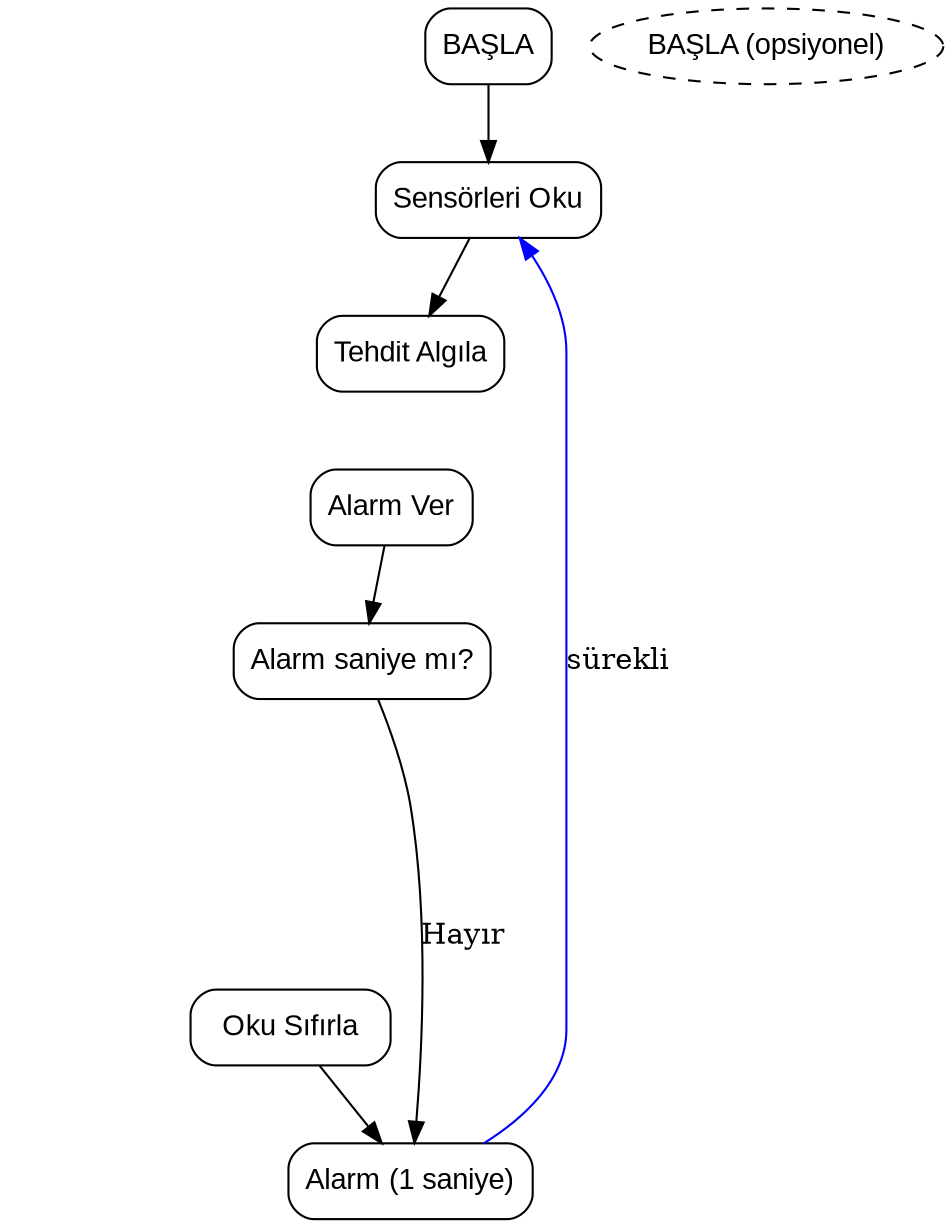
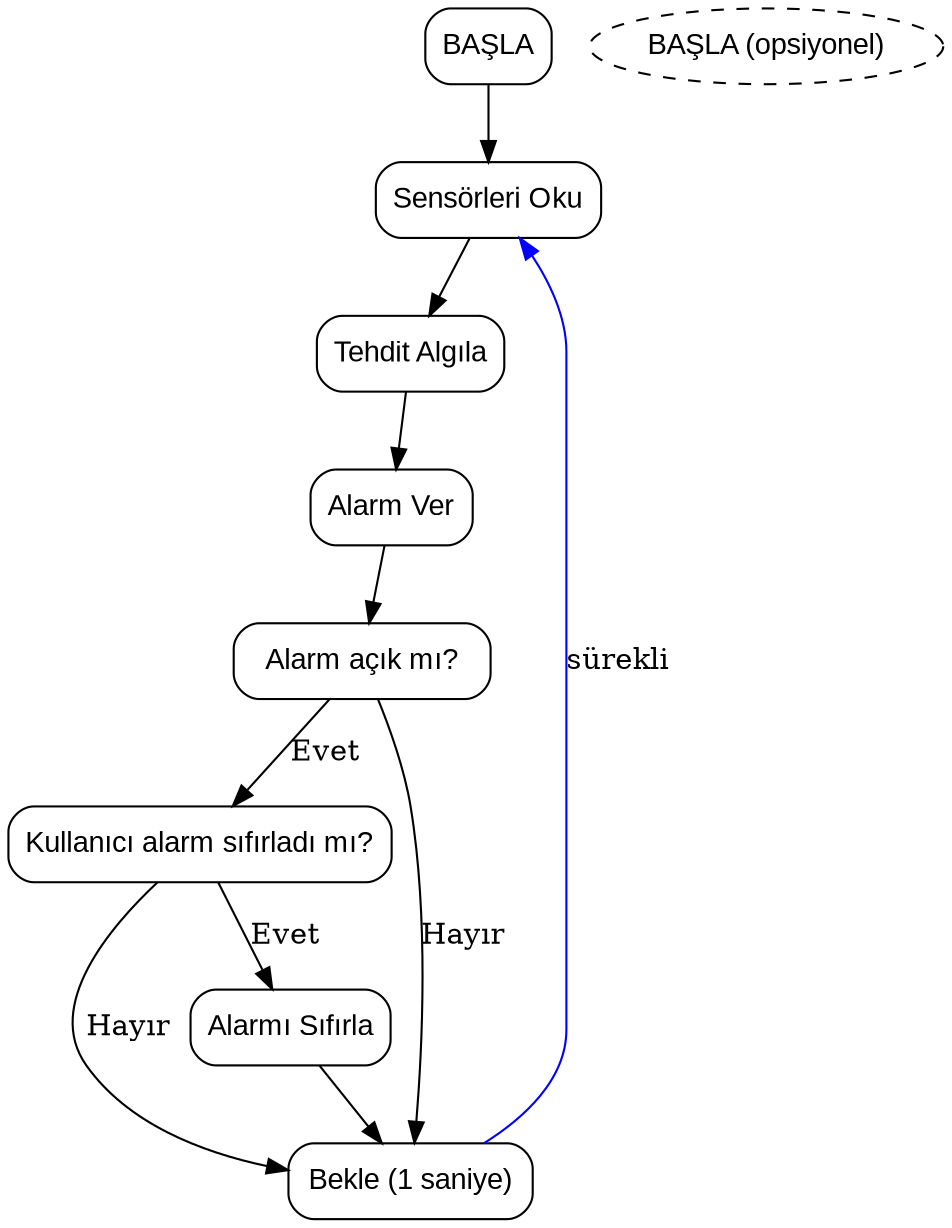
edge "Tehdit Algıla" -> "Alarm Ver": added
node "Alarm saniye mı?": label "Alarm saniye mı?" -> "Alarm açık mı?"
node "Kullanıcı alarm sıfırladı mı?": added
node "Oku Sıfırla": label "Oku Sıfırla" -> "Alarmı Sıfırla"
node "Alarm (1 saniye)": label "Alarm (1 saniye)" -> "Bekle (1 saniye)"
